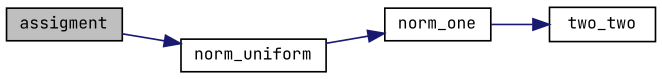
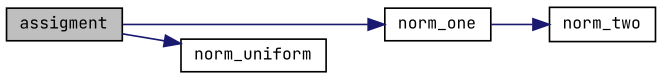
node "two_two": label "two_two" -> "norm_two"
edge "norm_uniform" -> "norm_one": now "assigment" -> "norm_one"
